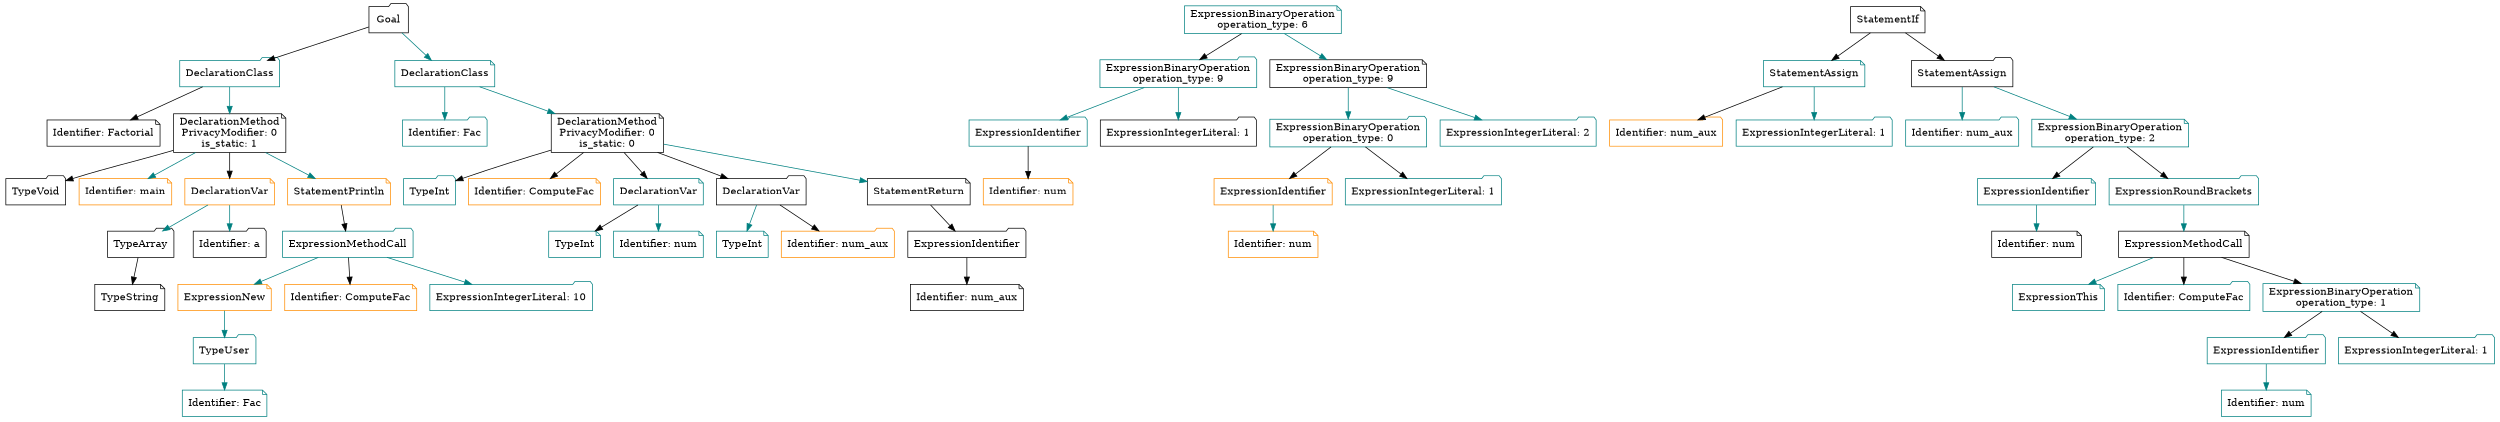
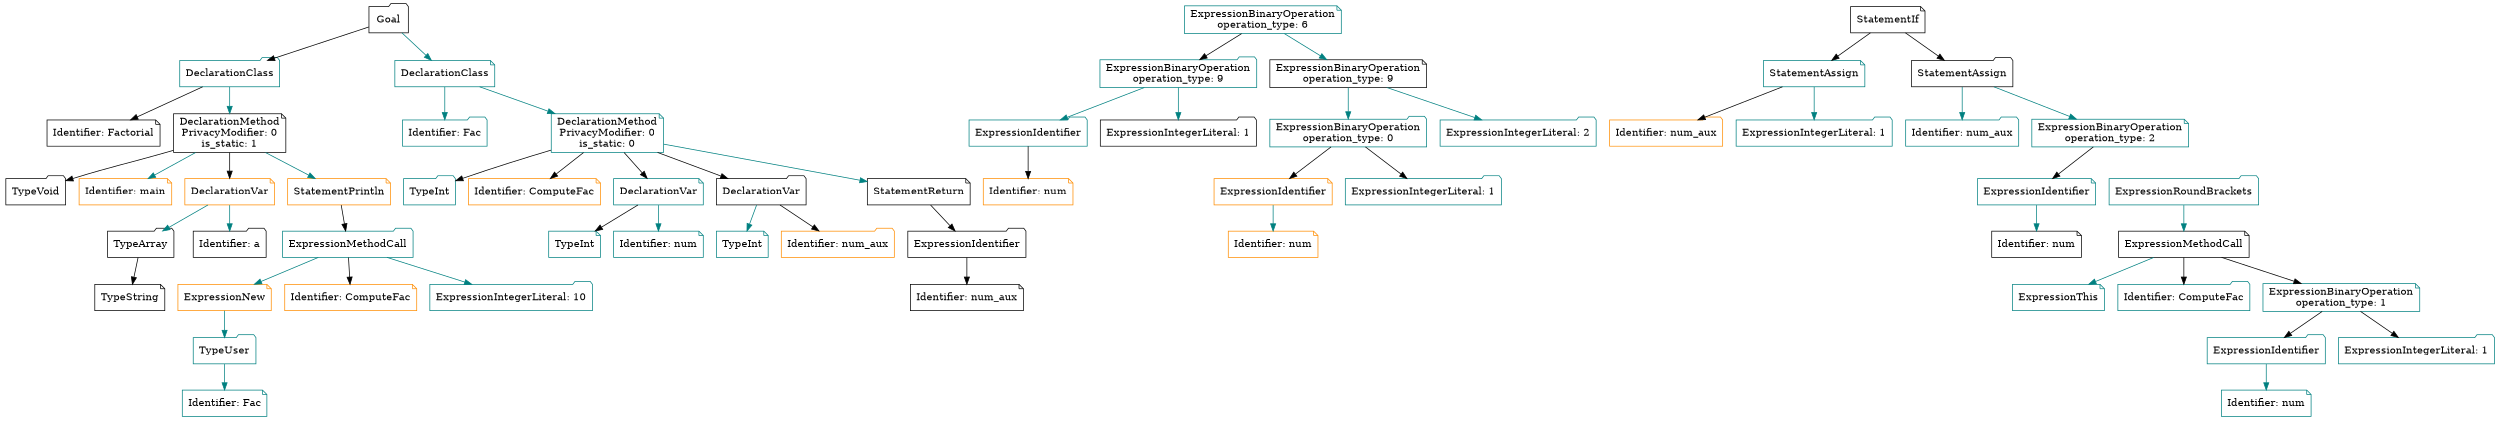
node "DeclarationMethod PrivacyModifier: 0 is_static: 0": color black -> teal
edge "ExpressionBinaryOperation operation_type: 2" -> "ExpressionRoundBrackets": removed
